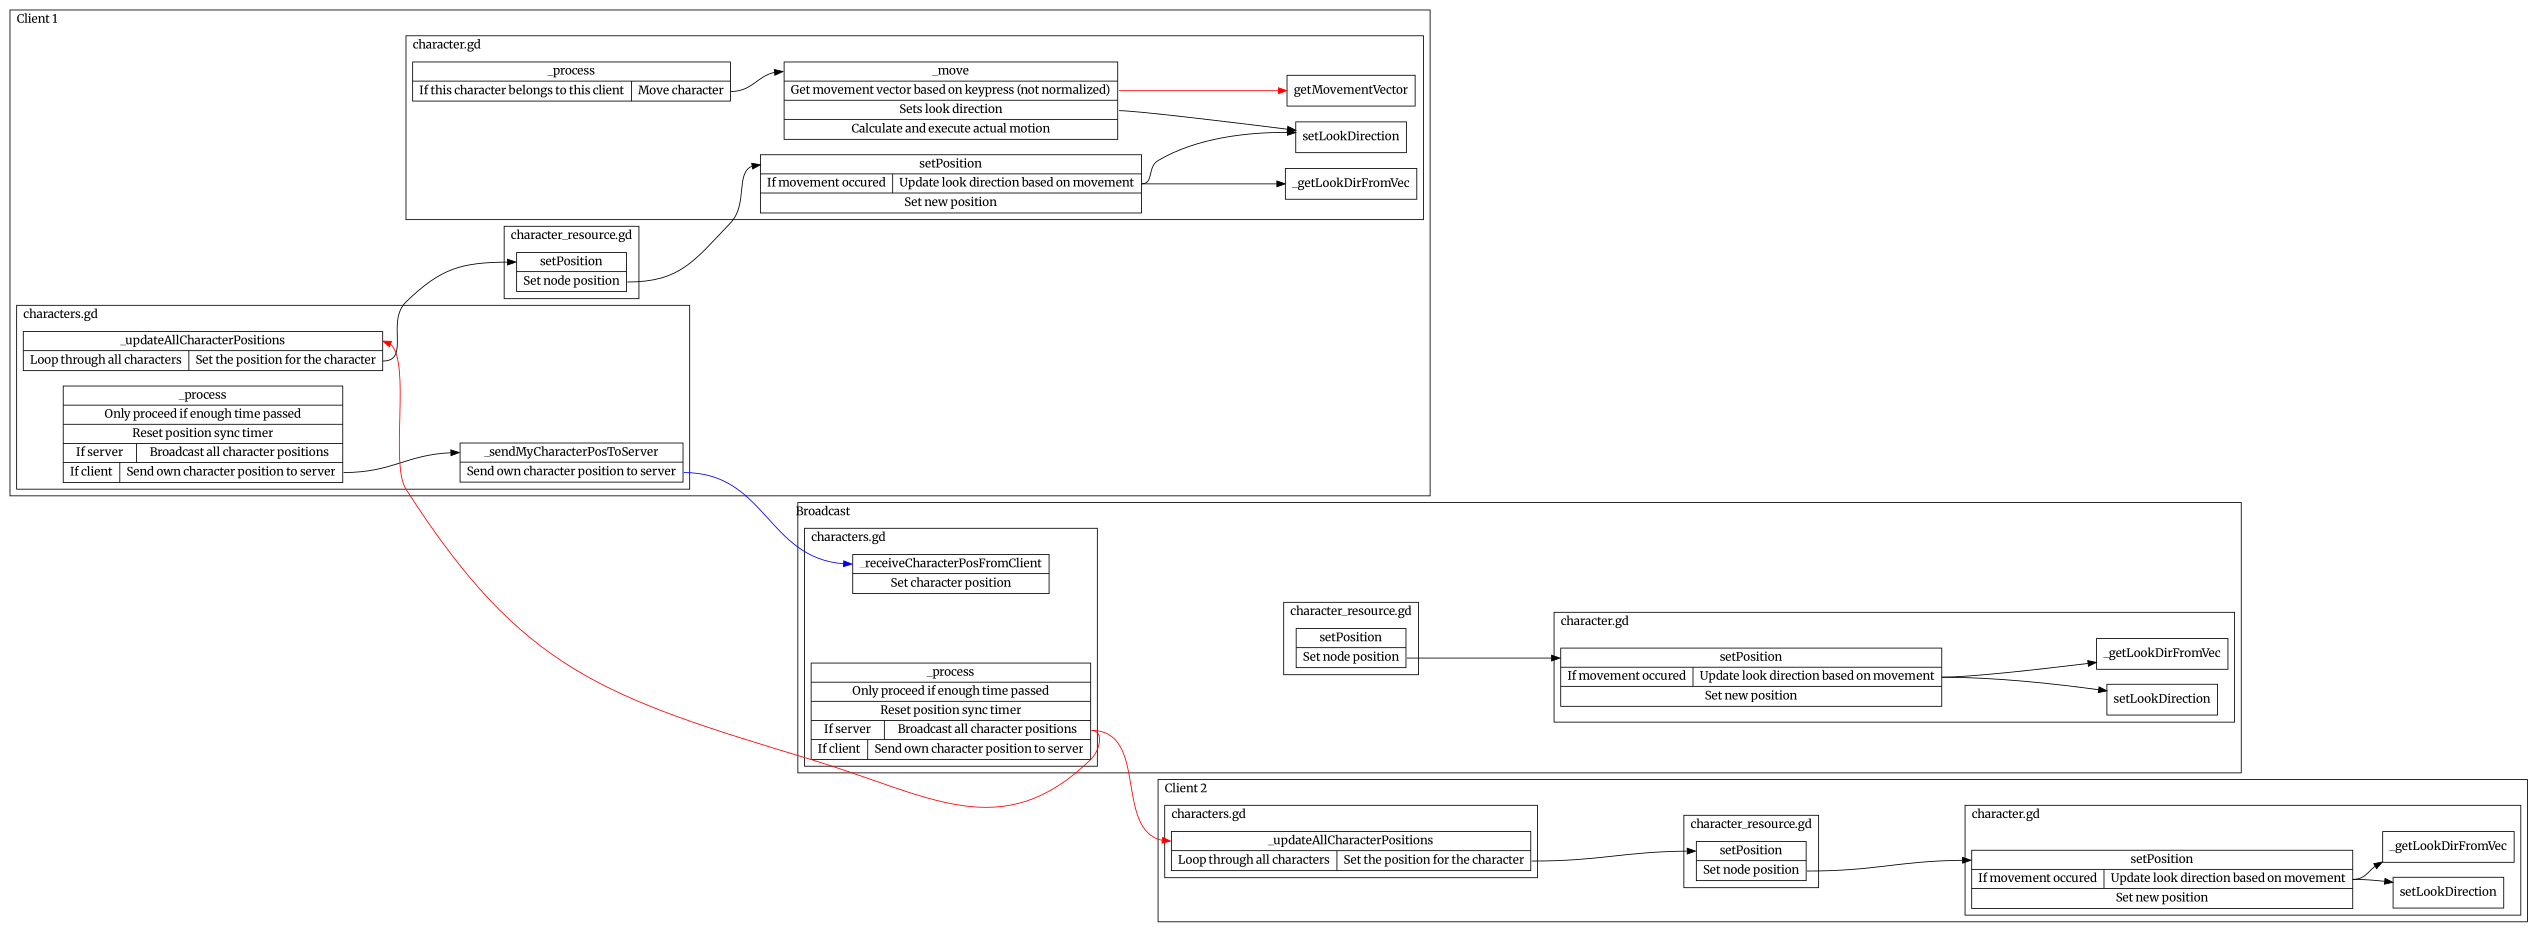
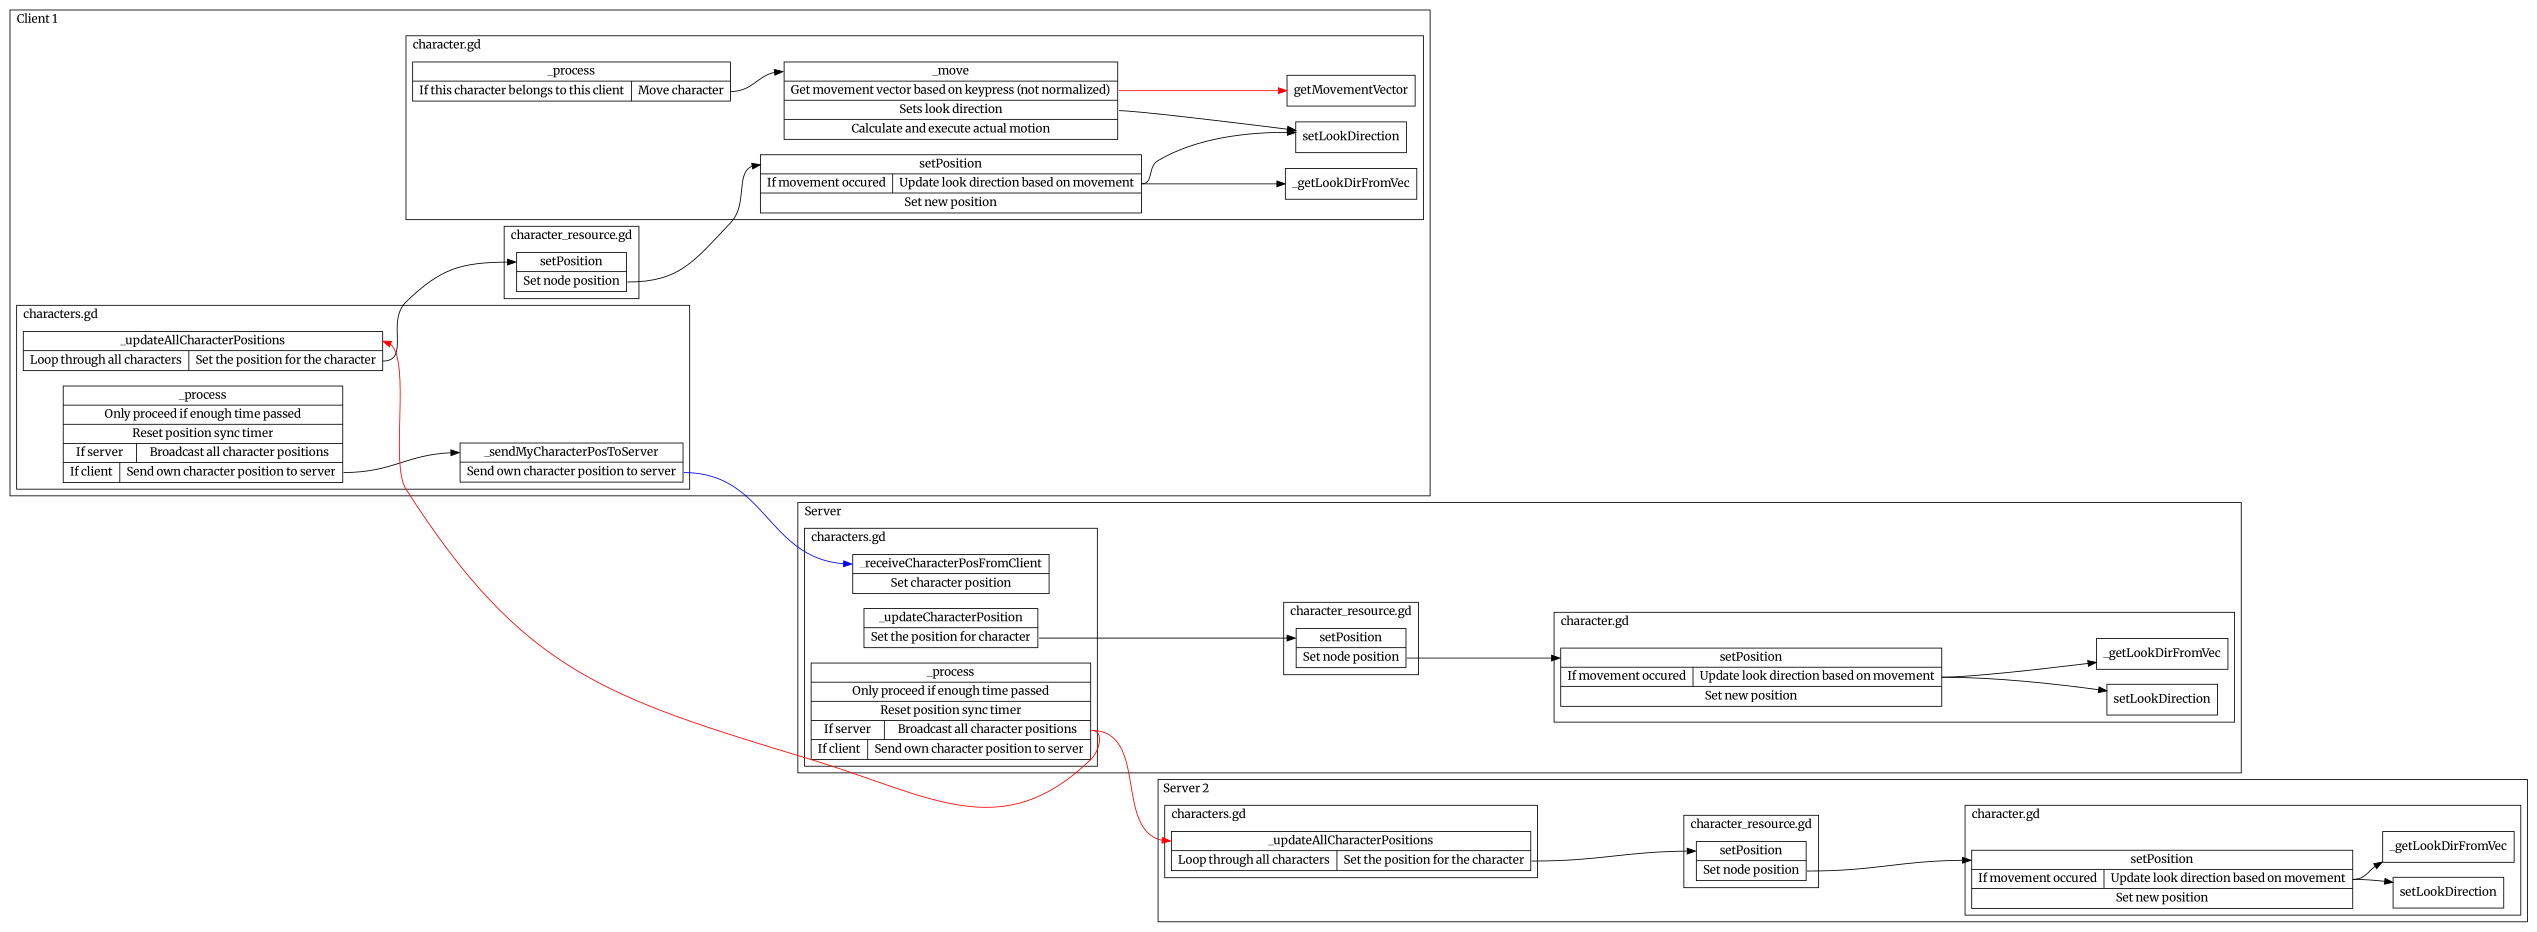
cluster "Broadcast": label "Broadcast" -> "Server"
node "_updateCharacterPosition": added
cluster "Client 2": label "Client 2" -> "Server 2"
